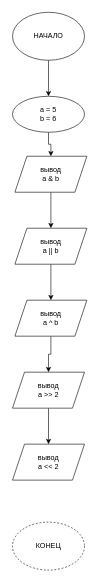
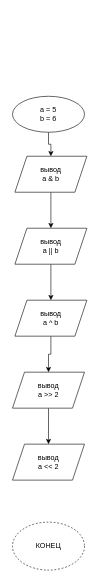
node "НАЧАЛО": removed
edge "НАЧАЛО" -> "a = 5 b = 6": removed
